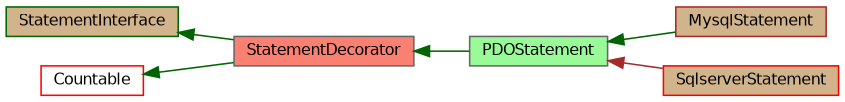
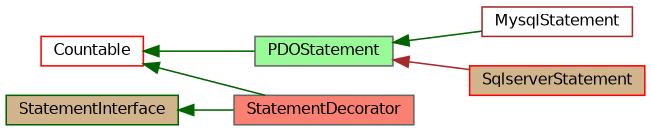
node "MysqlStatement": fillcolor tan -> white
edge "PDOStatement" -> "StatementDecorator": now "PDOStatement" -> "Countable"
